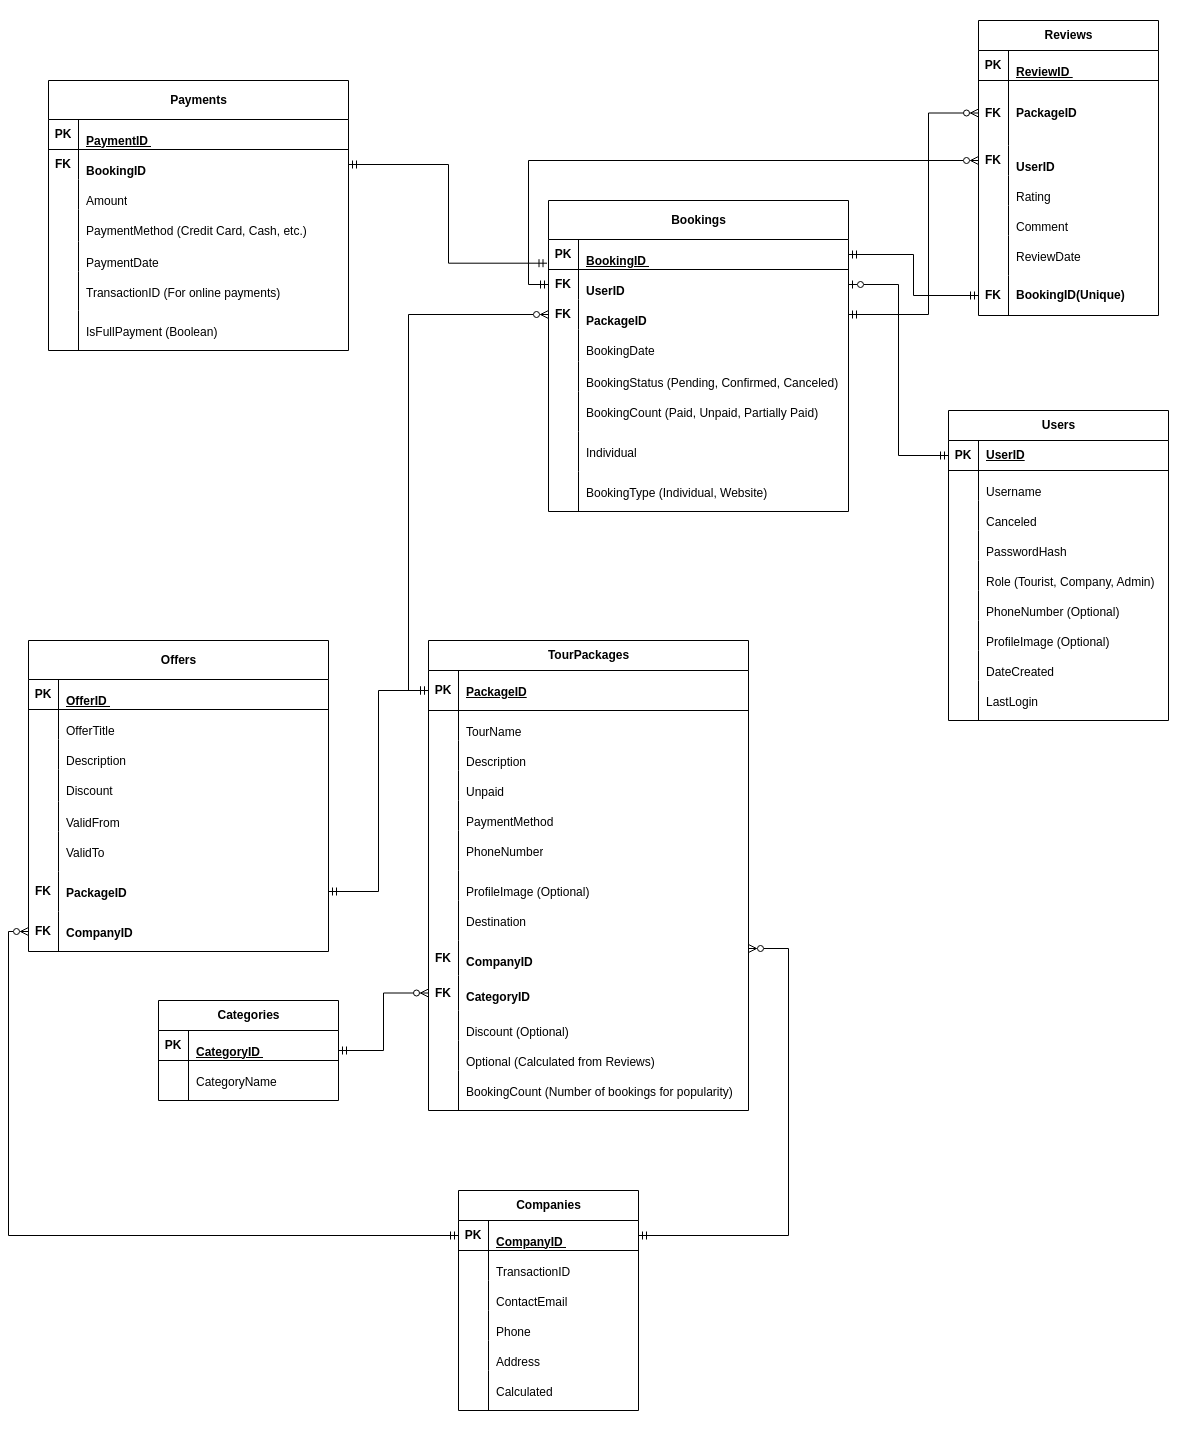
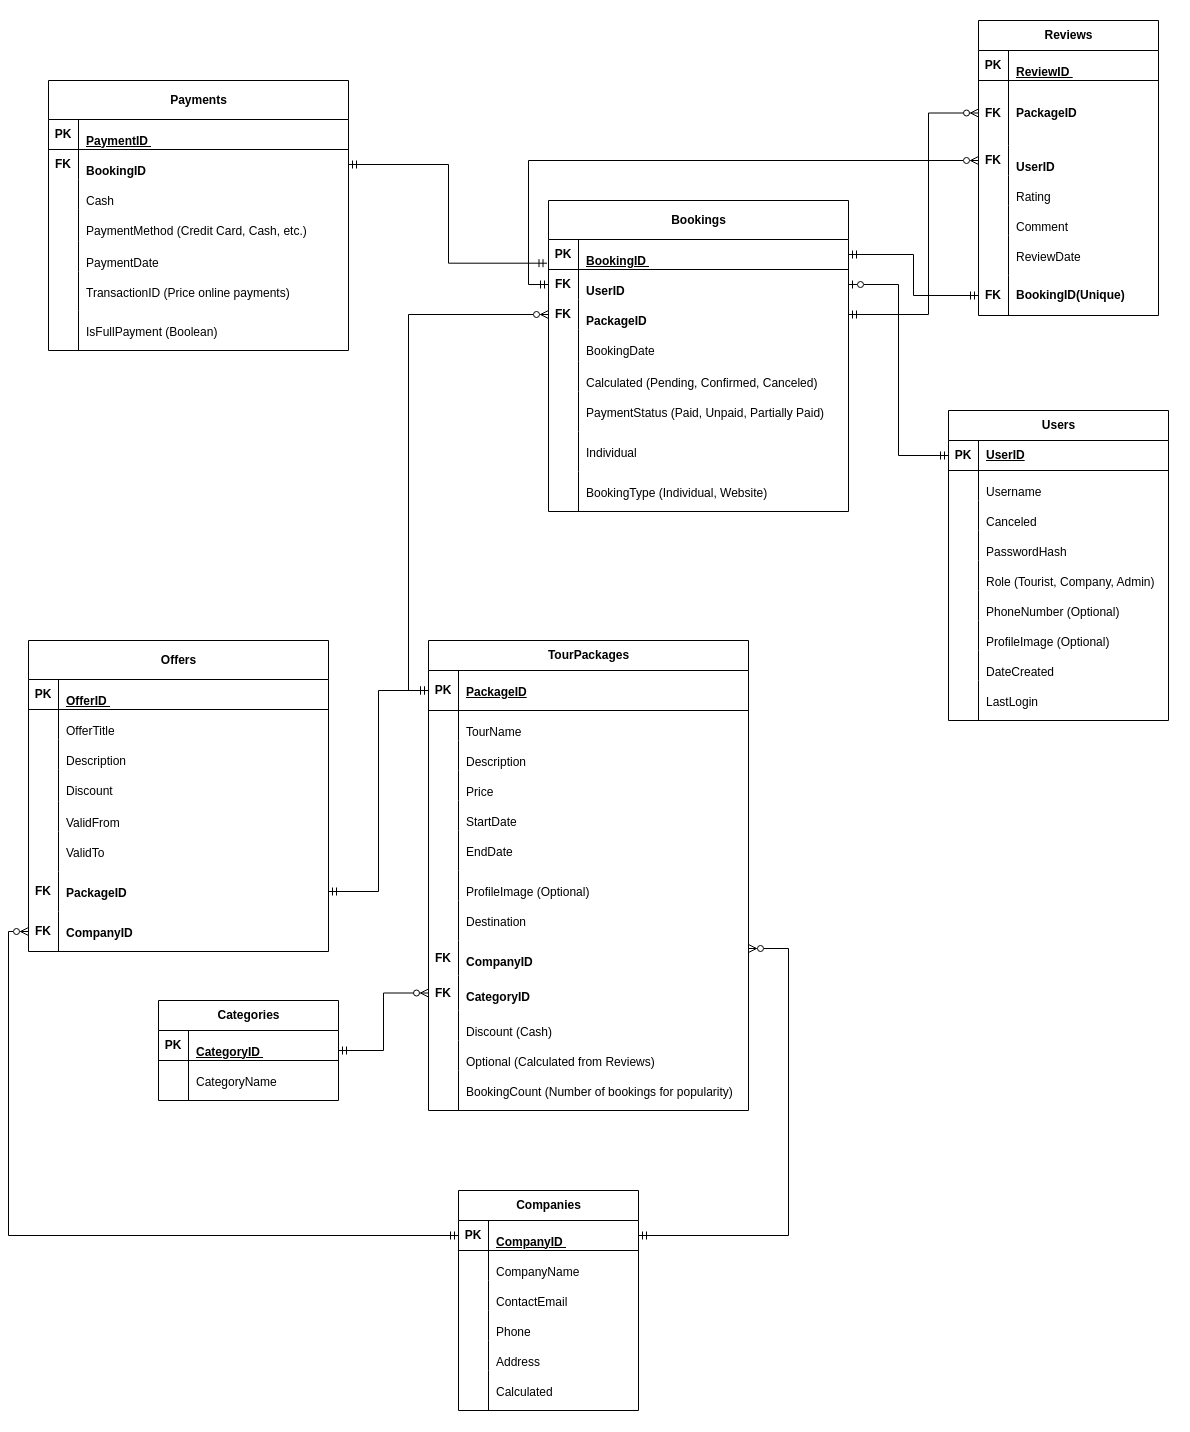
node "Amount": label "Amount" -> "Cash"
node "TransactionID (For online payments)": label "TransactionID (For online payments)" -> "TransactionID (Price online payments)"
node "BookingStatus (Pending, Confirmed, Canceled)": label "BookingStatus (Pending, Confirmed, Canceled)" -> "Calculated (Pending, Confirmed, Canceled)"
node "BookingCount (Paid, Unpaid, Partially Paid)": label "BookingCount (Paid, Unpaid, Partially Paid)" -> "PaymentStatus (Paid, Unpaid, Partially Paid)"
node "Unpaid": label "Unpaid" -> "Price"
node "PaymentMethod": label "PaymentMethod" -> "StartDate"
node "PhoneNumber": label "PhoneNumber" -> "EndDate"
node "Discount (Optional)": label "Discount (Optional)" -> "Discount (Cash)"
node "TransactionID": label "TransactionID" -> "CompanyName"
